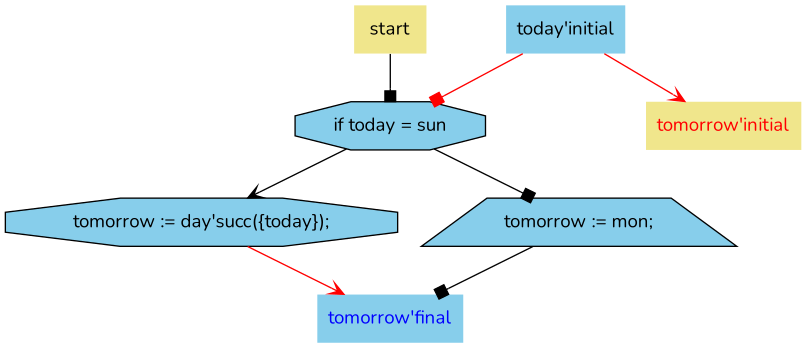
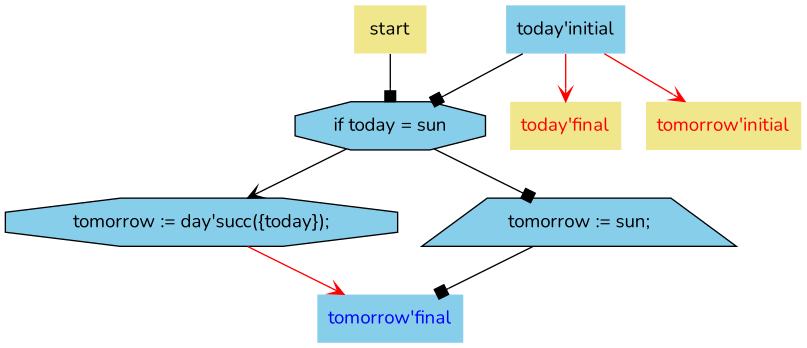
edge "today'initial" -> "if today = sun": color red -> black
node "today'final": added
node "tomorrow := mon;": label "tomorrow := mon;" -> "tomorrow := sun;"
